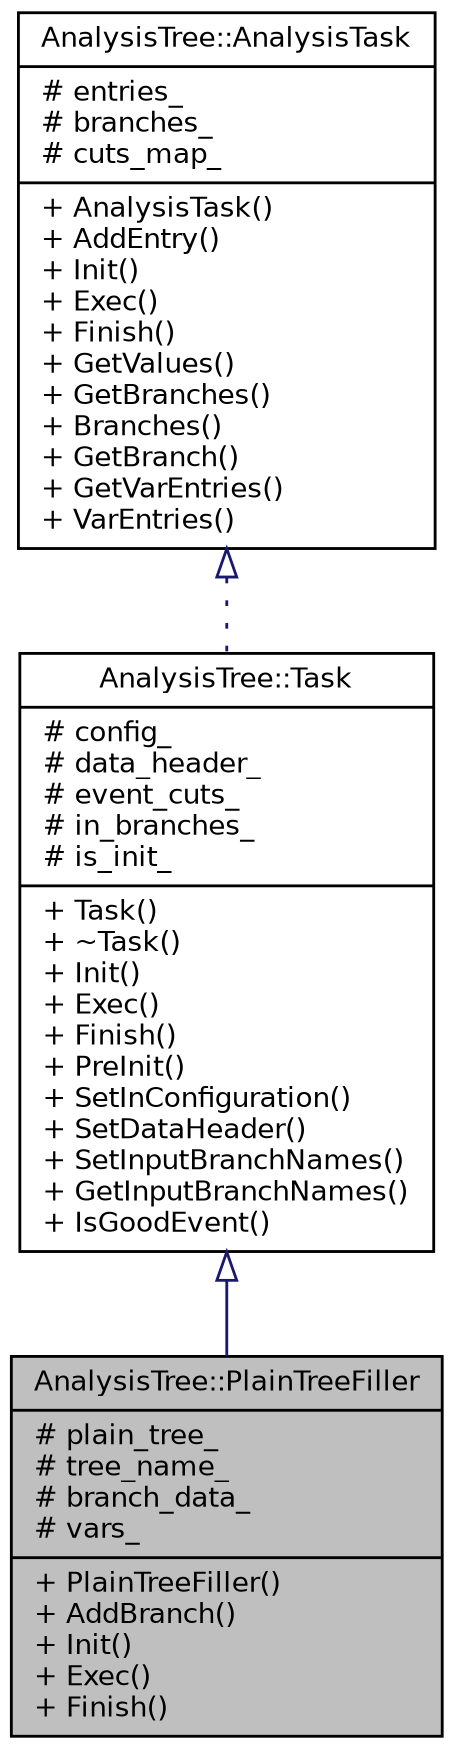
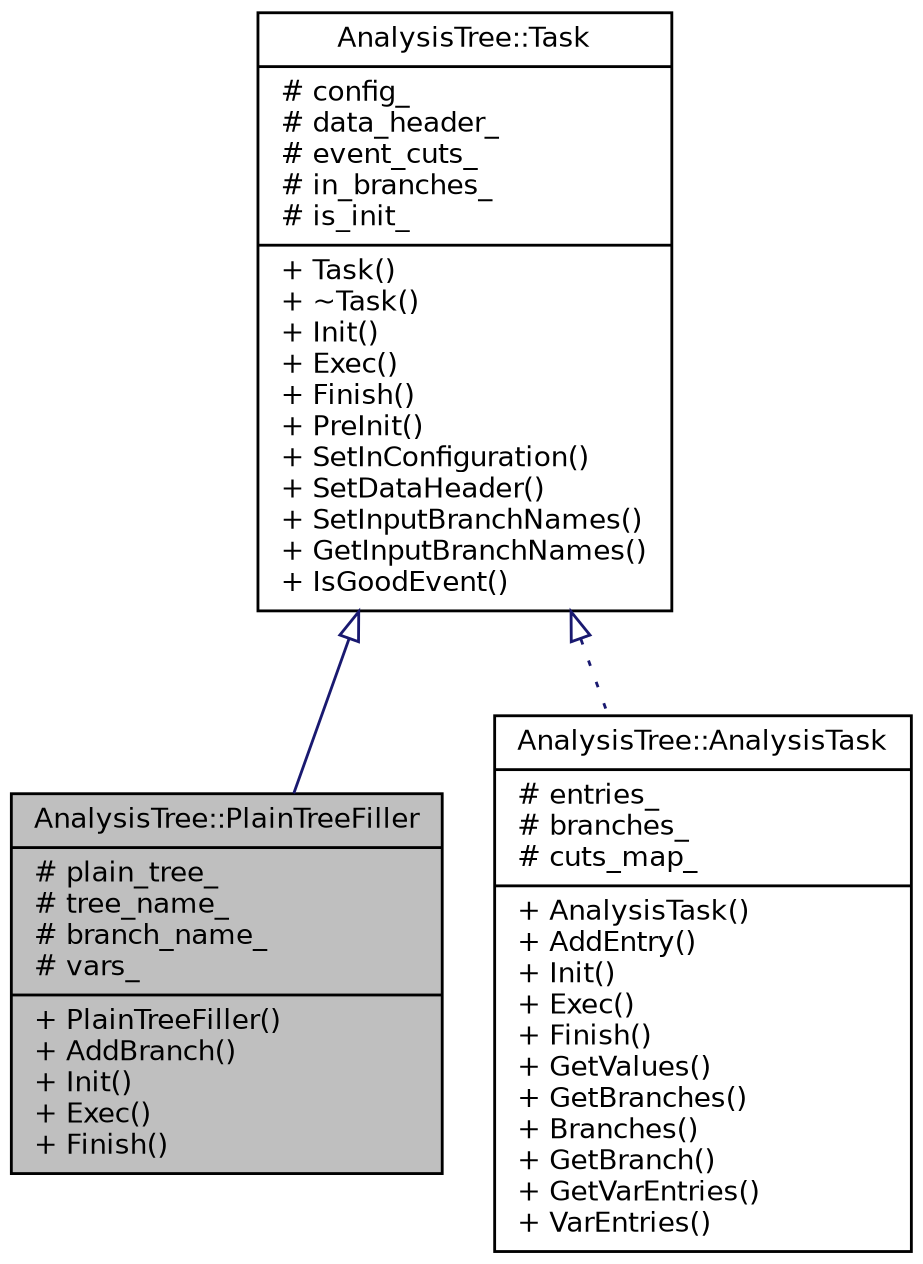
edge "AnalysisTree::Task" -> "AnalysisTree::AnalysisTask": reversed
node "AnalysisTree::PlainTreeFiller": text "# branch_data_" -> "# branch_name_"
